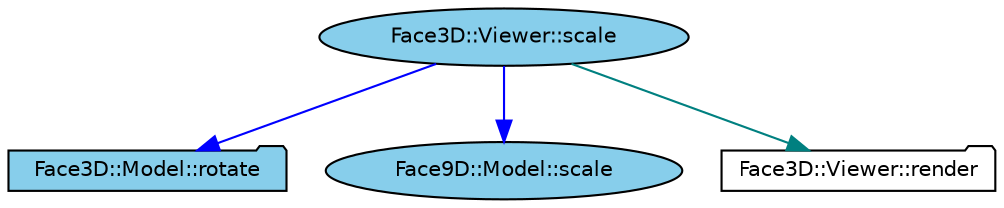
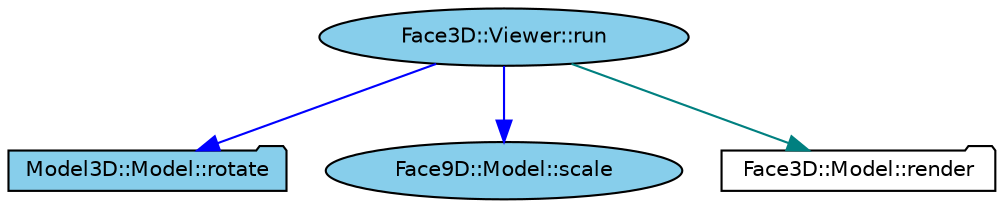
node "Face3D::Viewer::scale": label "Face3D::Viewer::scale" -> "Face3D::Viewer::run"
node "Face3D::Model::rotate": label "Face3D::Model::rotate" -> "Model3D::Model::rotate"
node "Face3D::Viewer::render": label "Face3D::Viewer::render" -> "Face3D::Model::render"
